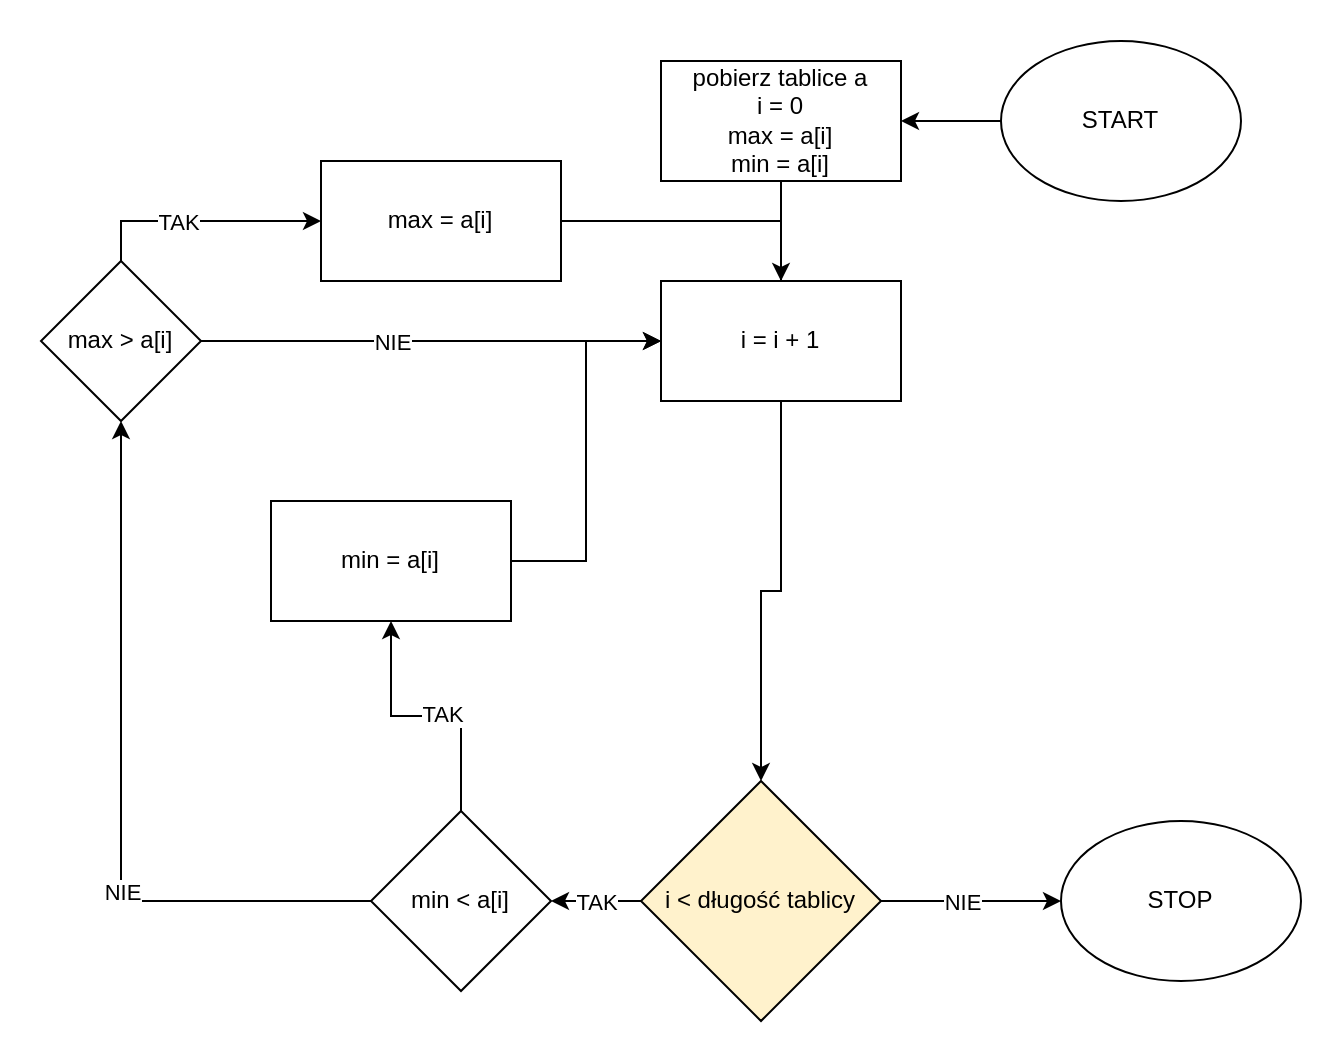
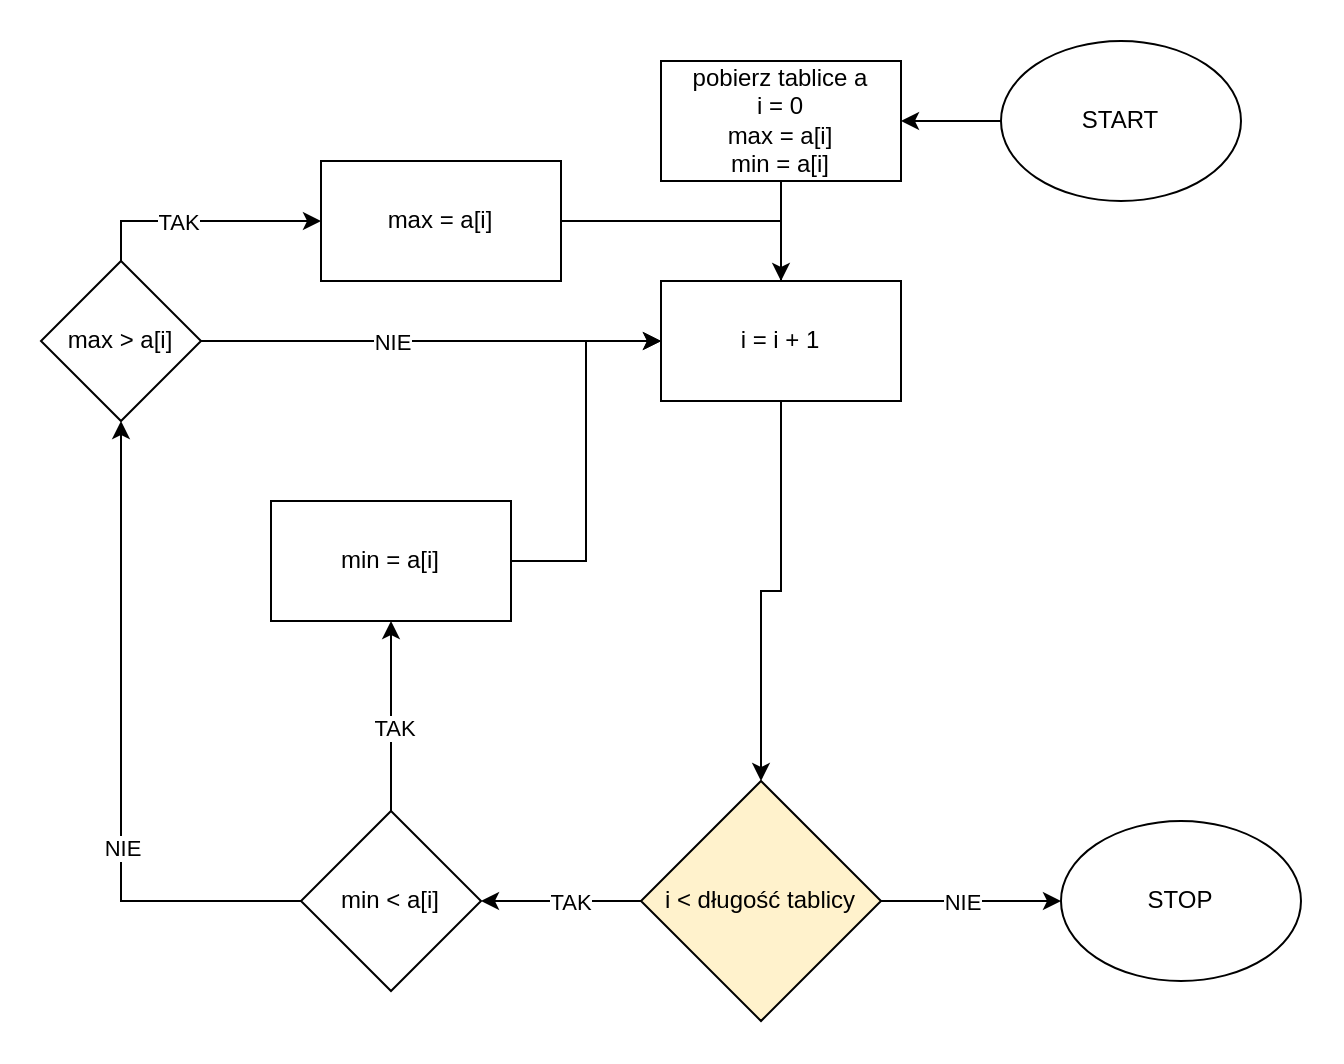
node "min < a[i]": moved (461, 901) -> (391, 901)
